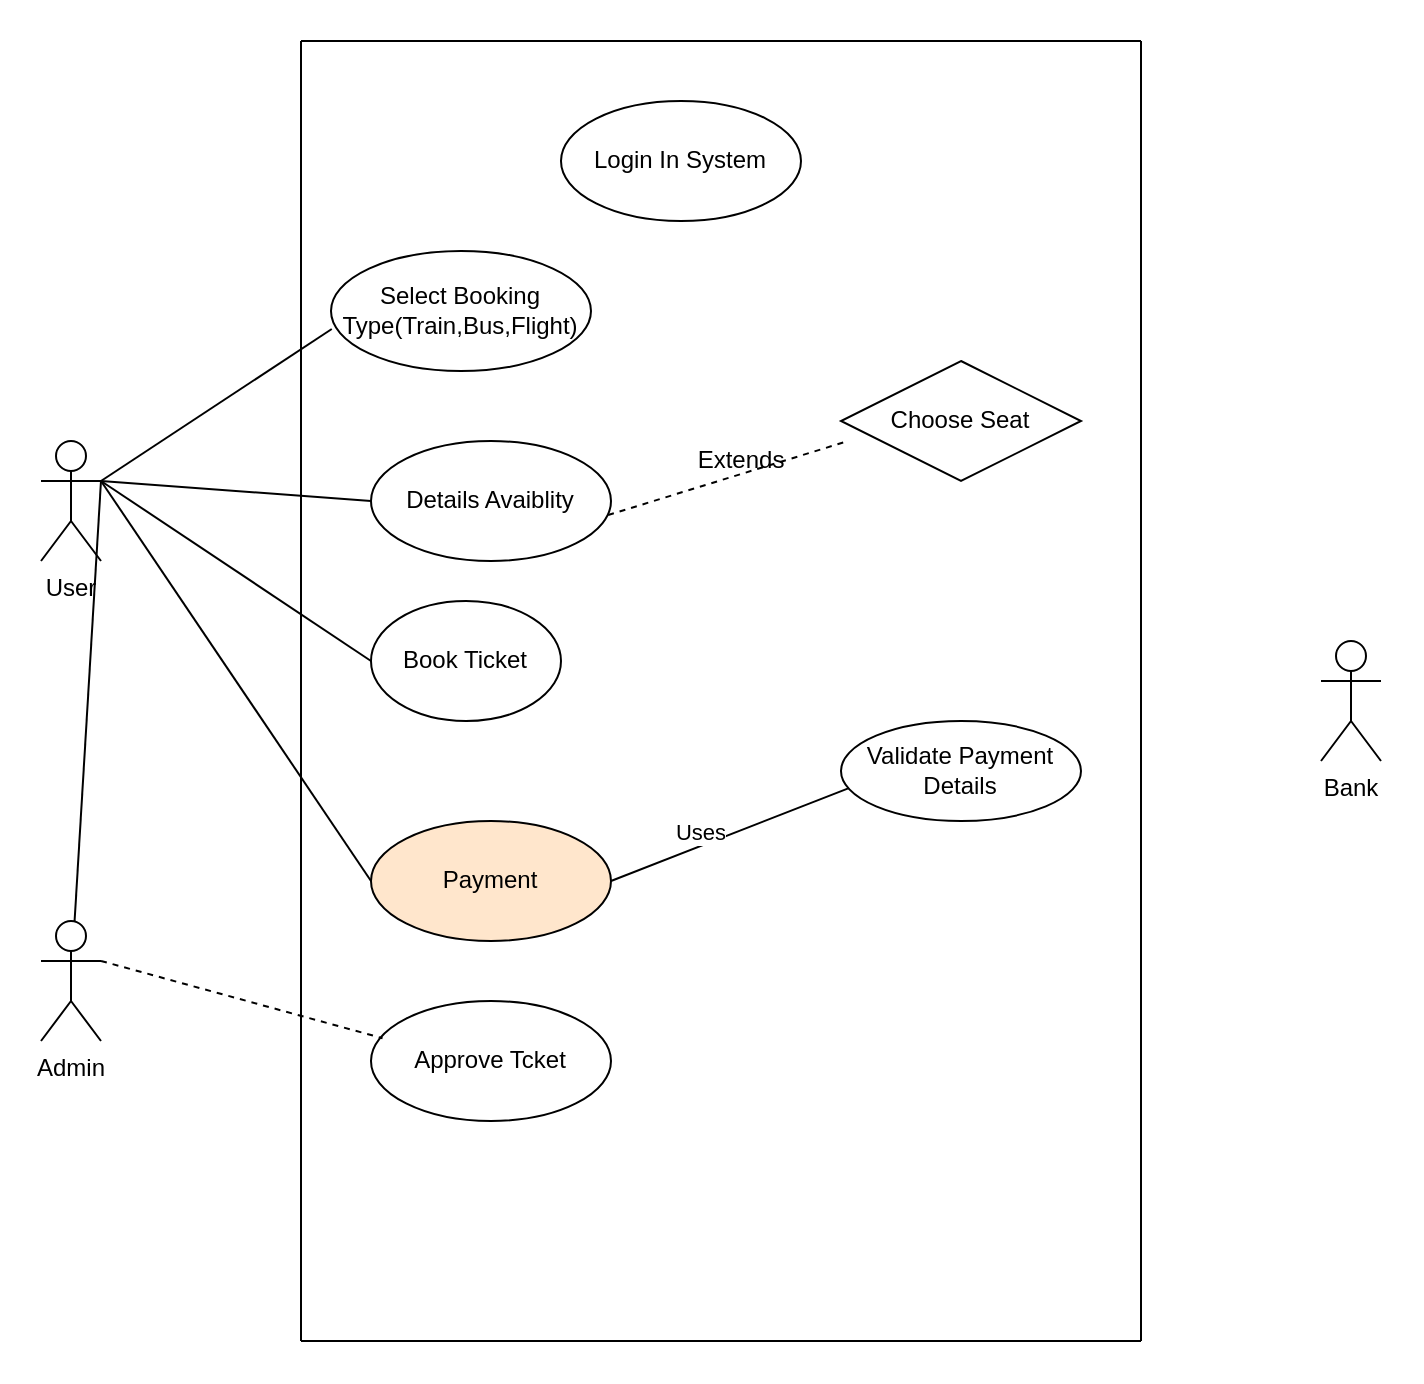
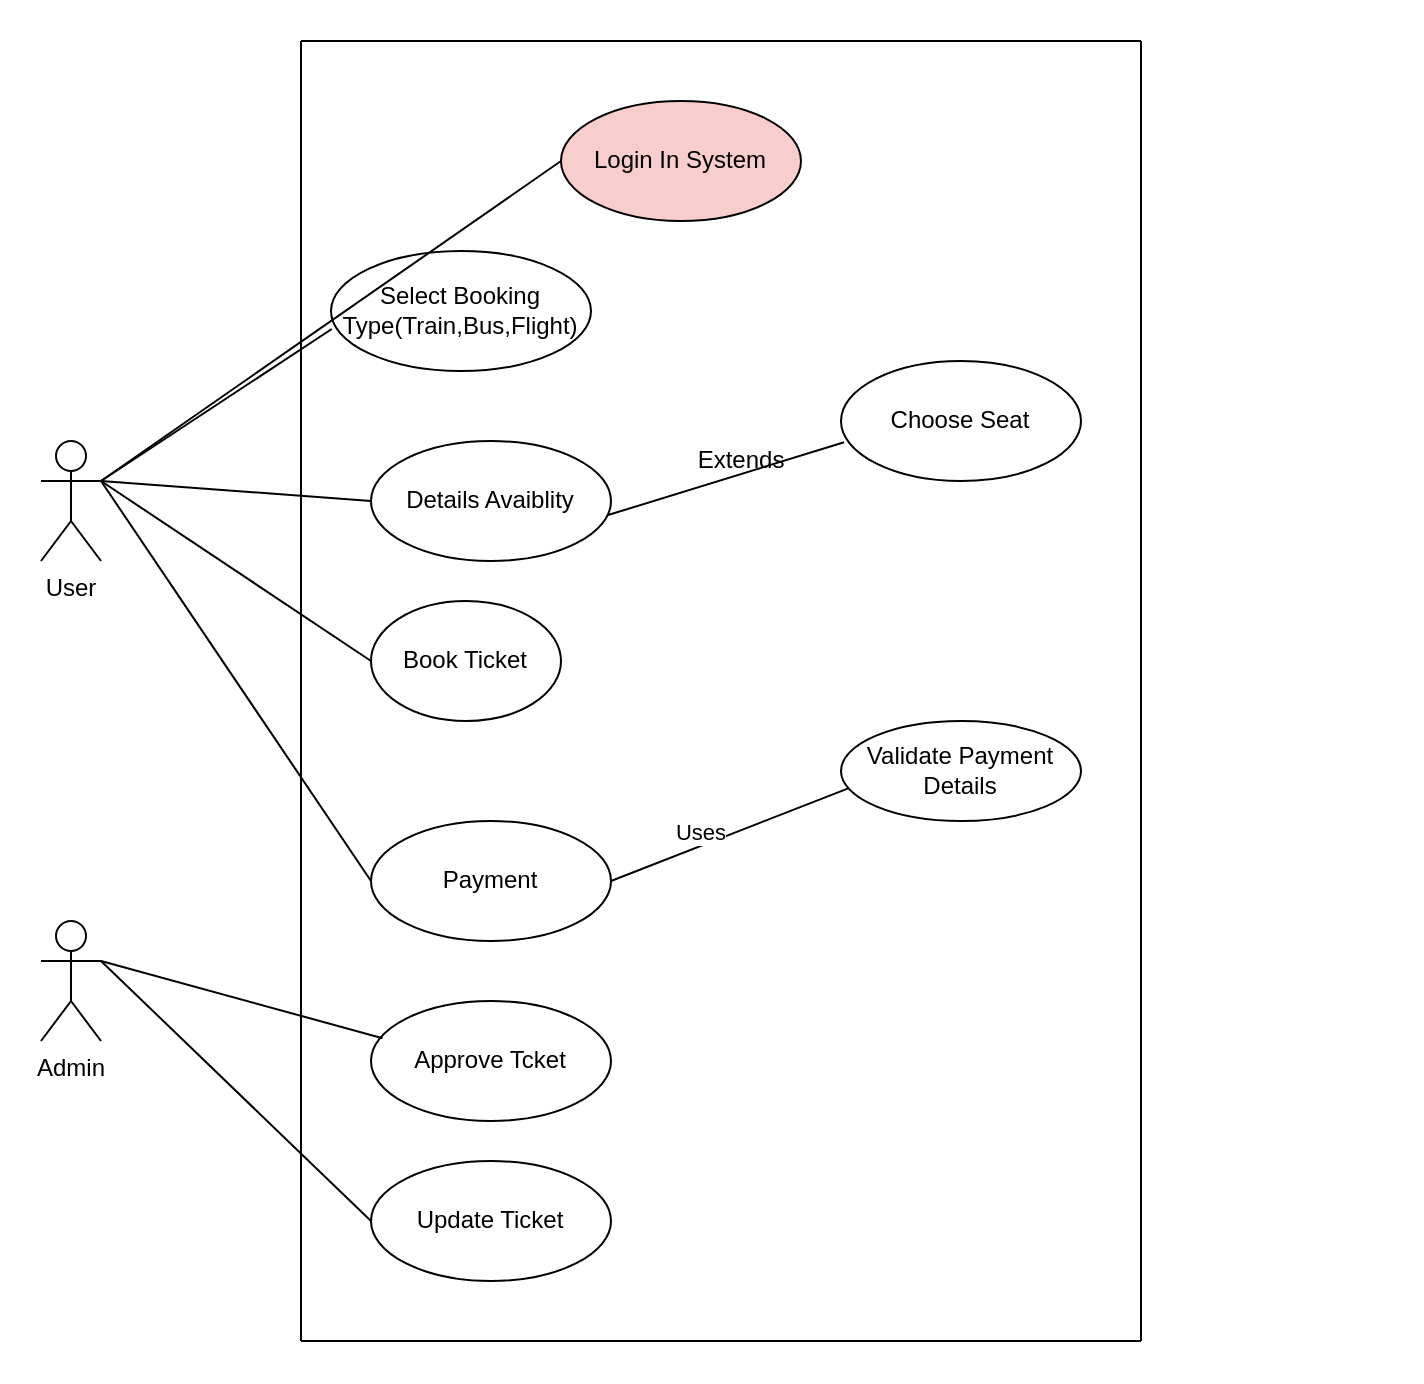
node "Login In System": fillcolor #ffffff -> #f8cecc
node "Choose Seat": shape diamond -> ellipse
edge "Choose Seat" -- "Details Avaiblity": style dashed -> solid
node "Bank": removed
edge "User" -- "Admin": now "User" -- "Login In System"
node "Payment": fillcolor #ffe6cc -> #ffffff
edge "Admin" -- "Approve Tcket": style dashed -> solid
edge "Admin" -- "Update Ticket": added
node "Update Ticket": added
